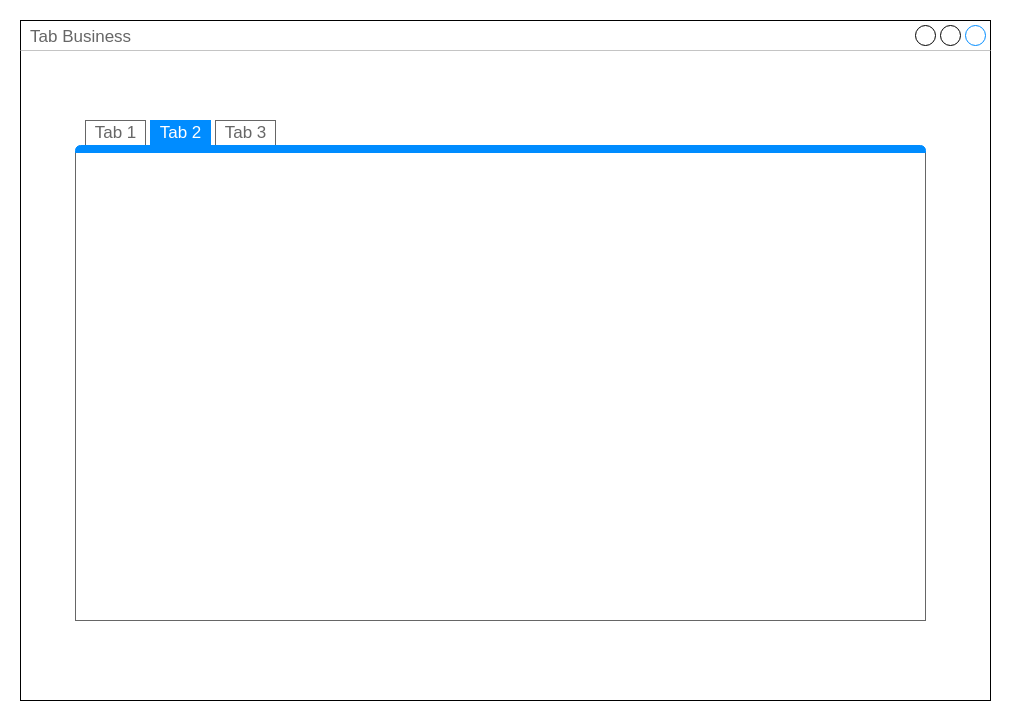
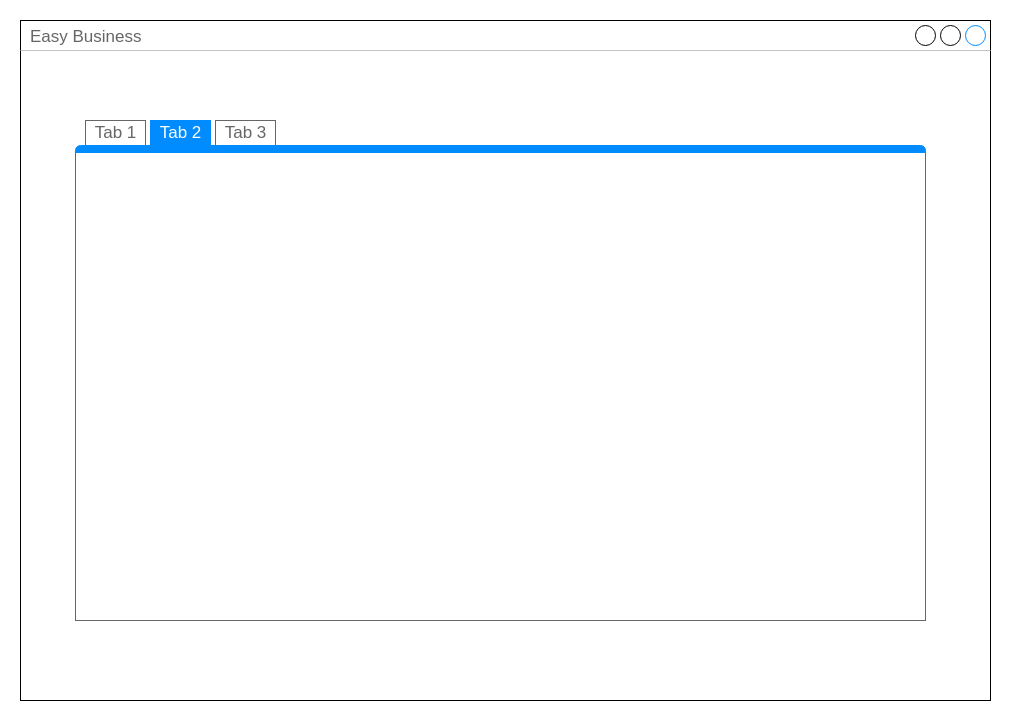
node "Tab Business": label "Tab Business" -> "Easy Business"
